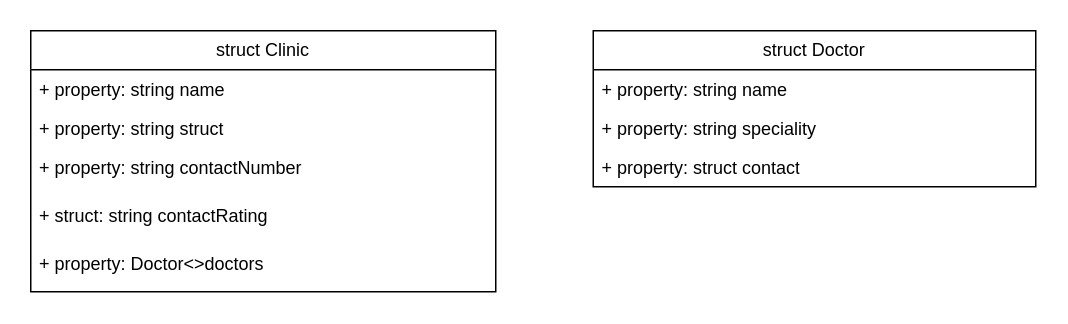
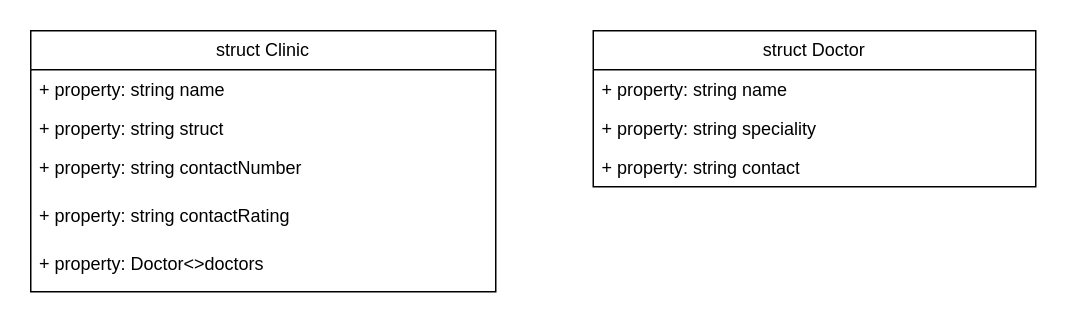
node "+ property: struct contact": label "+ property: struct contact" -> "+ property: string contact"
node "+ struct: string contactRating": label "+ struct: string contactRating" -> "+ property: string contactRating"
